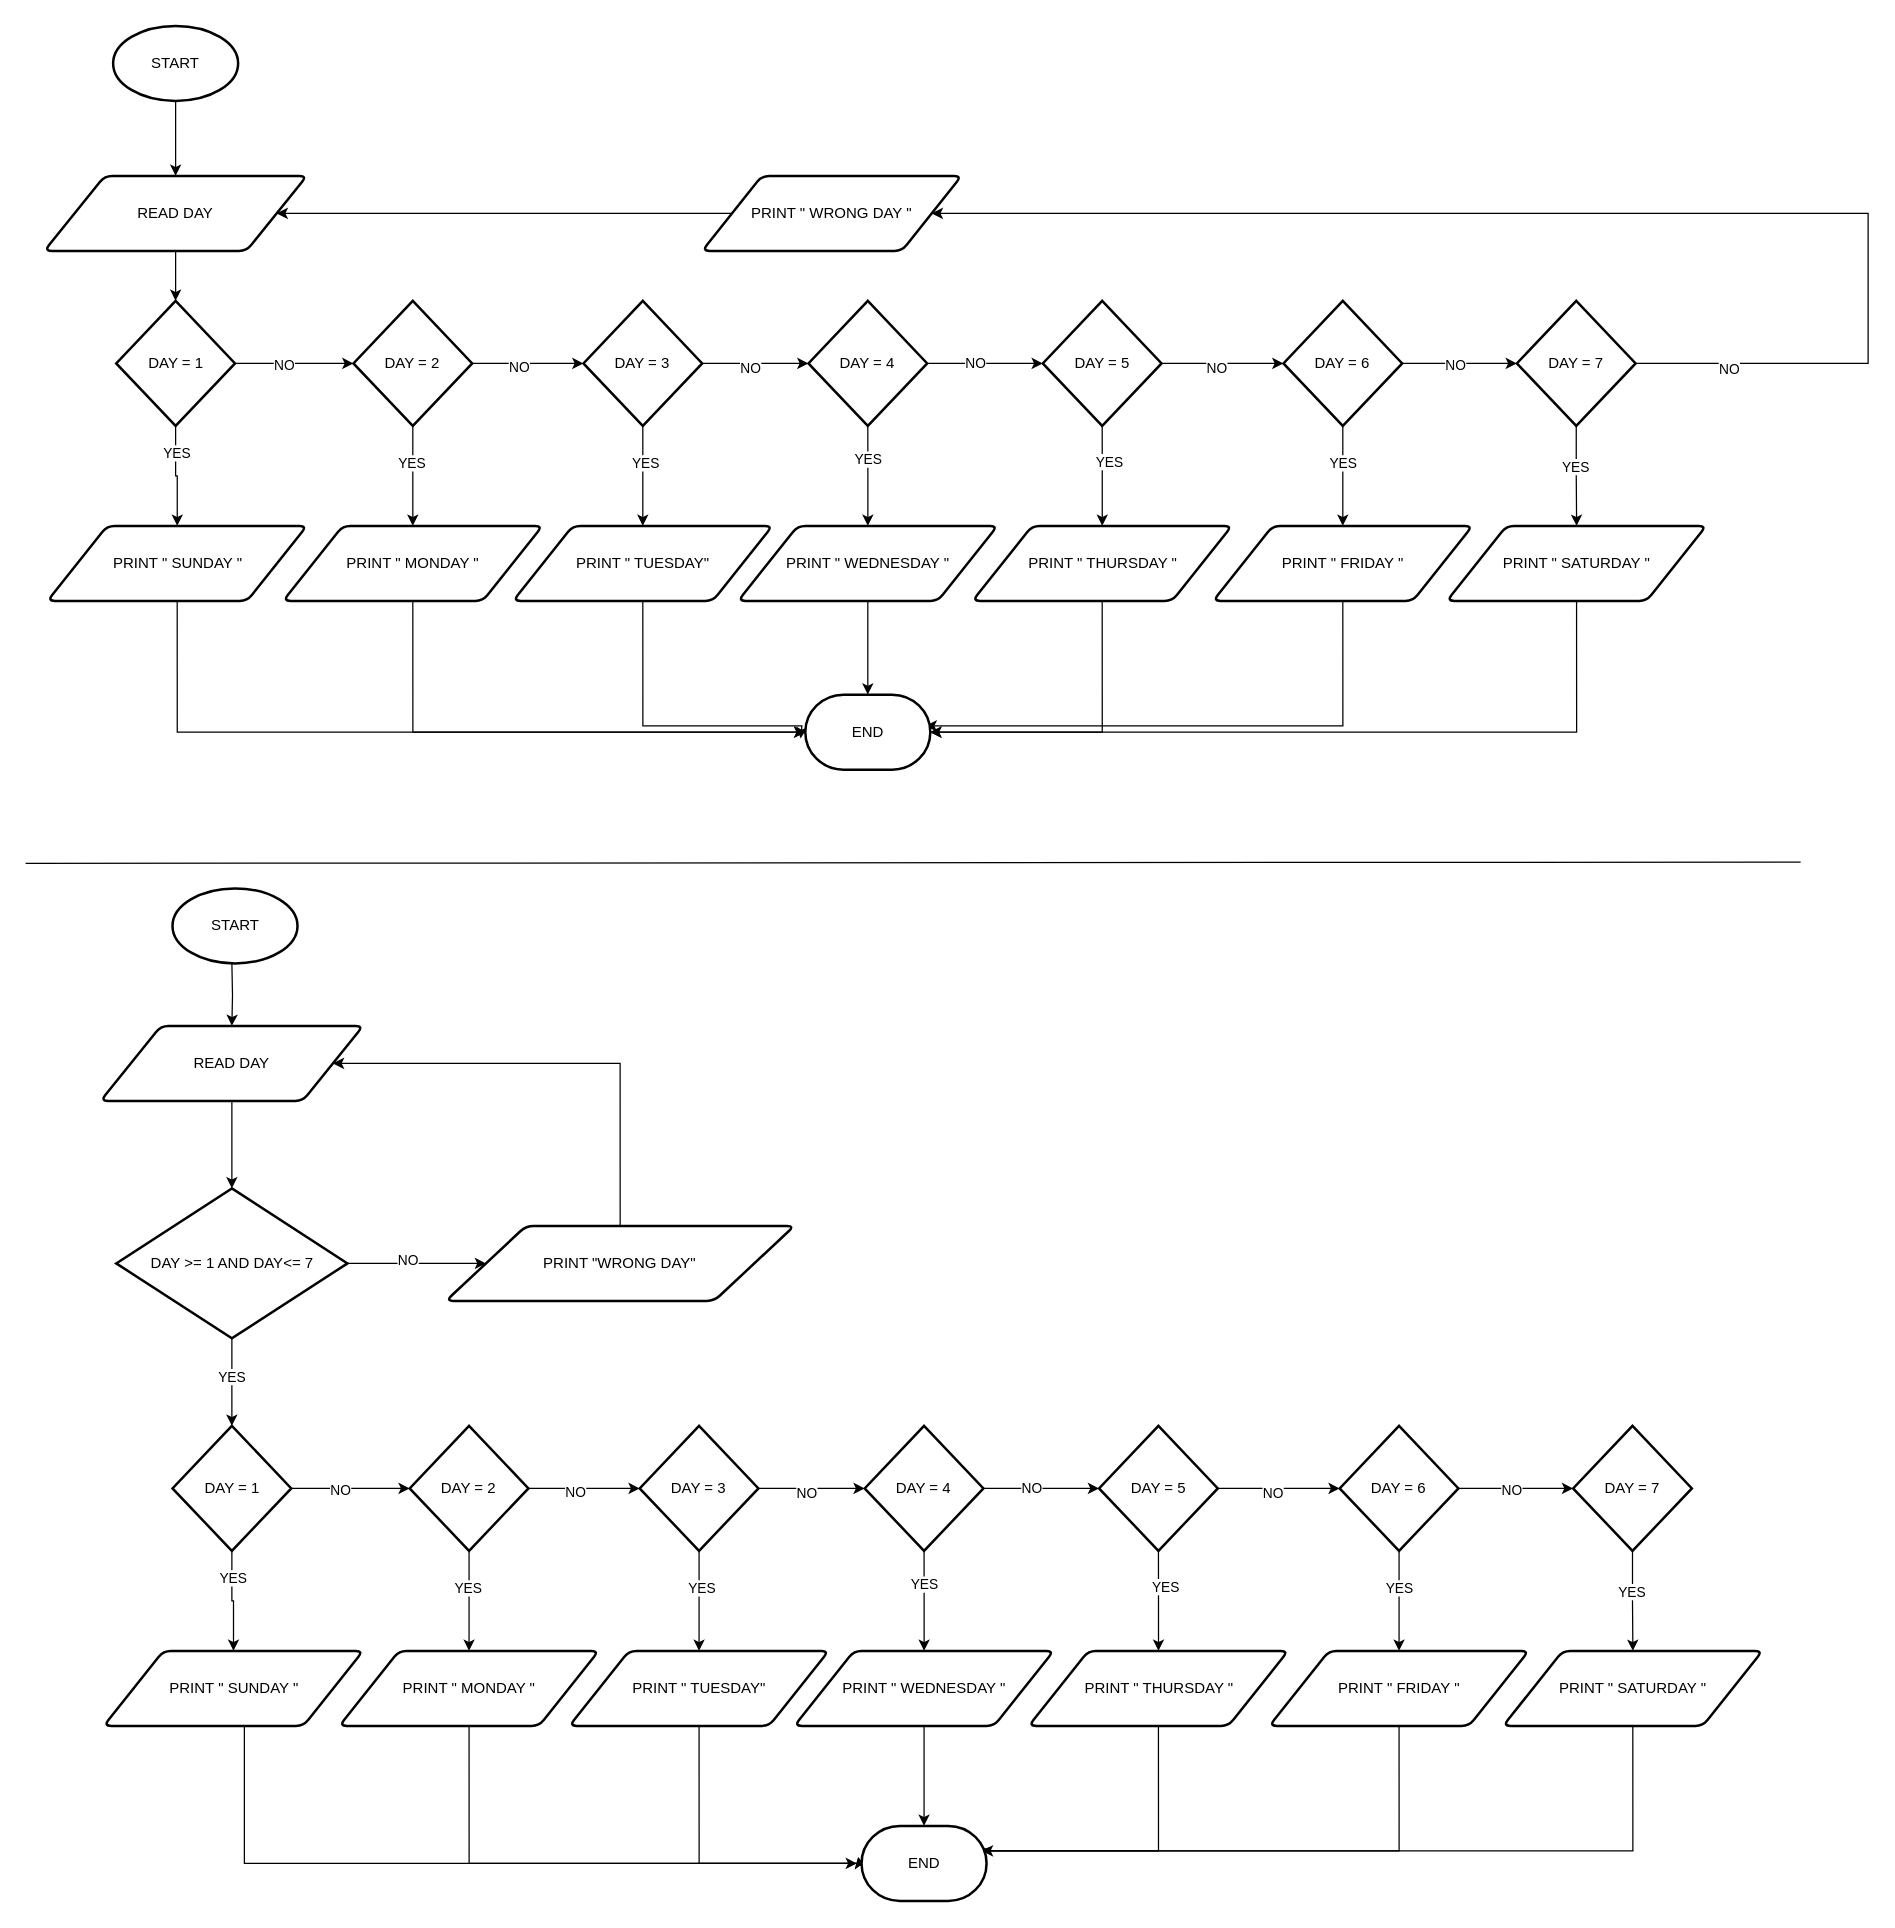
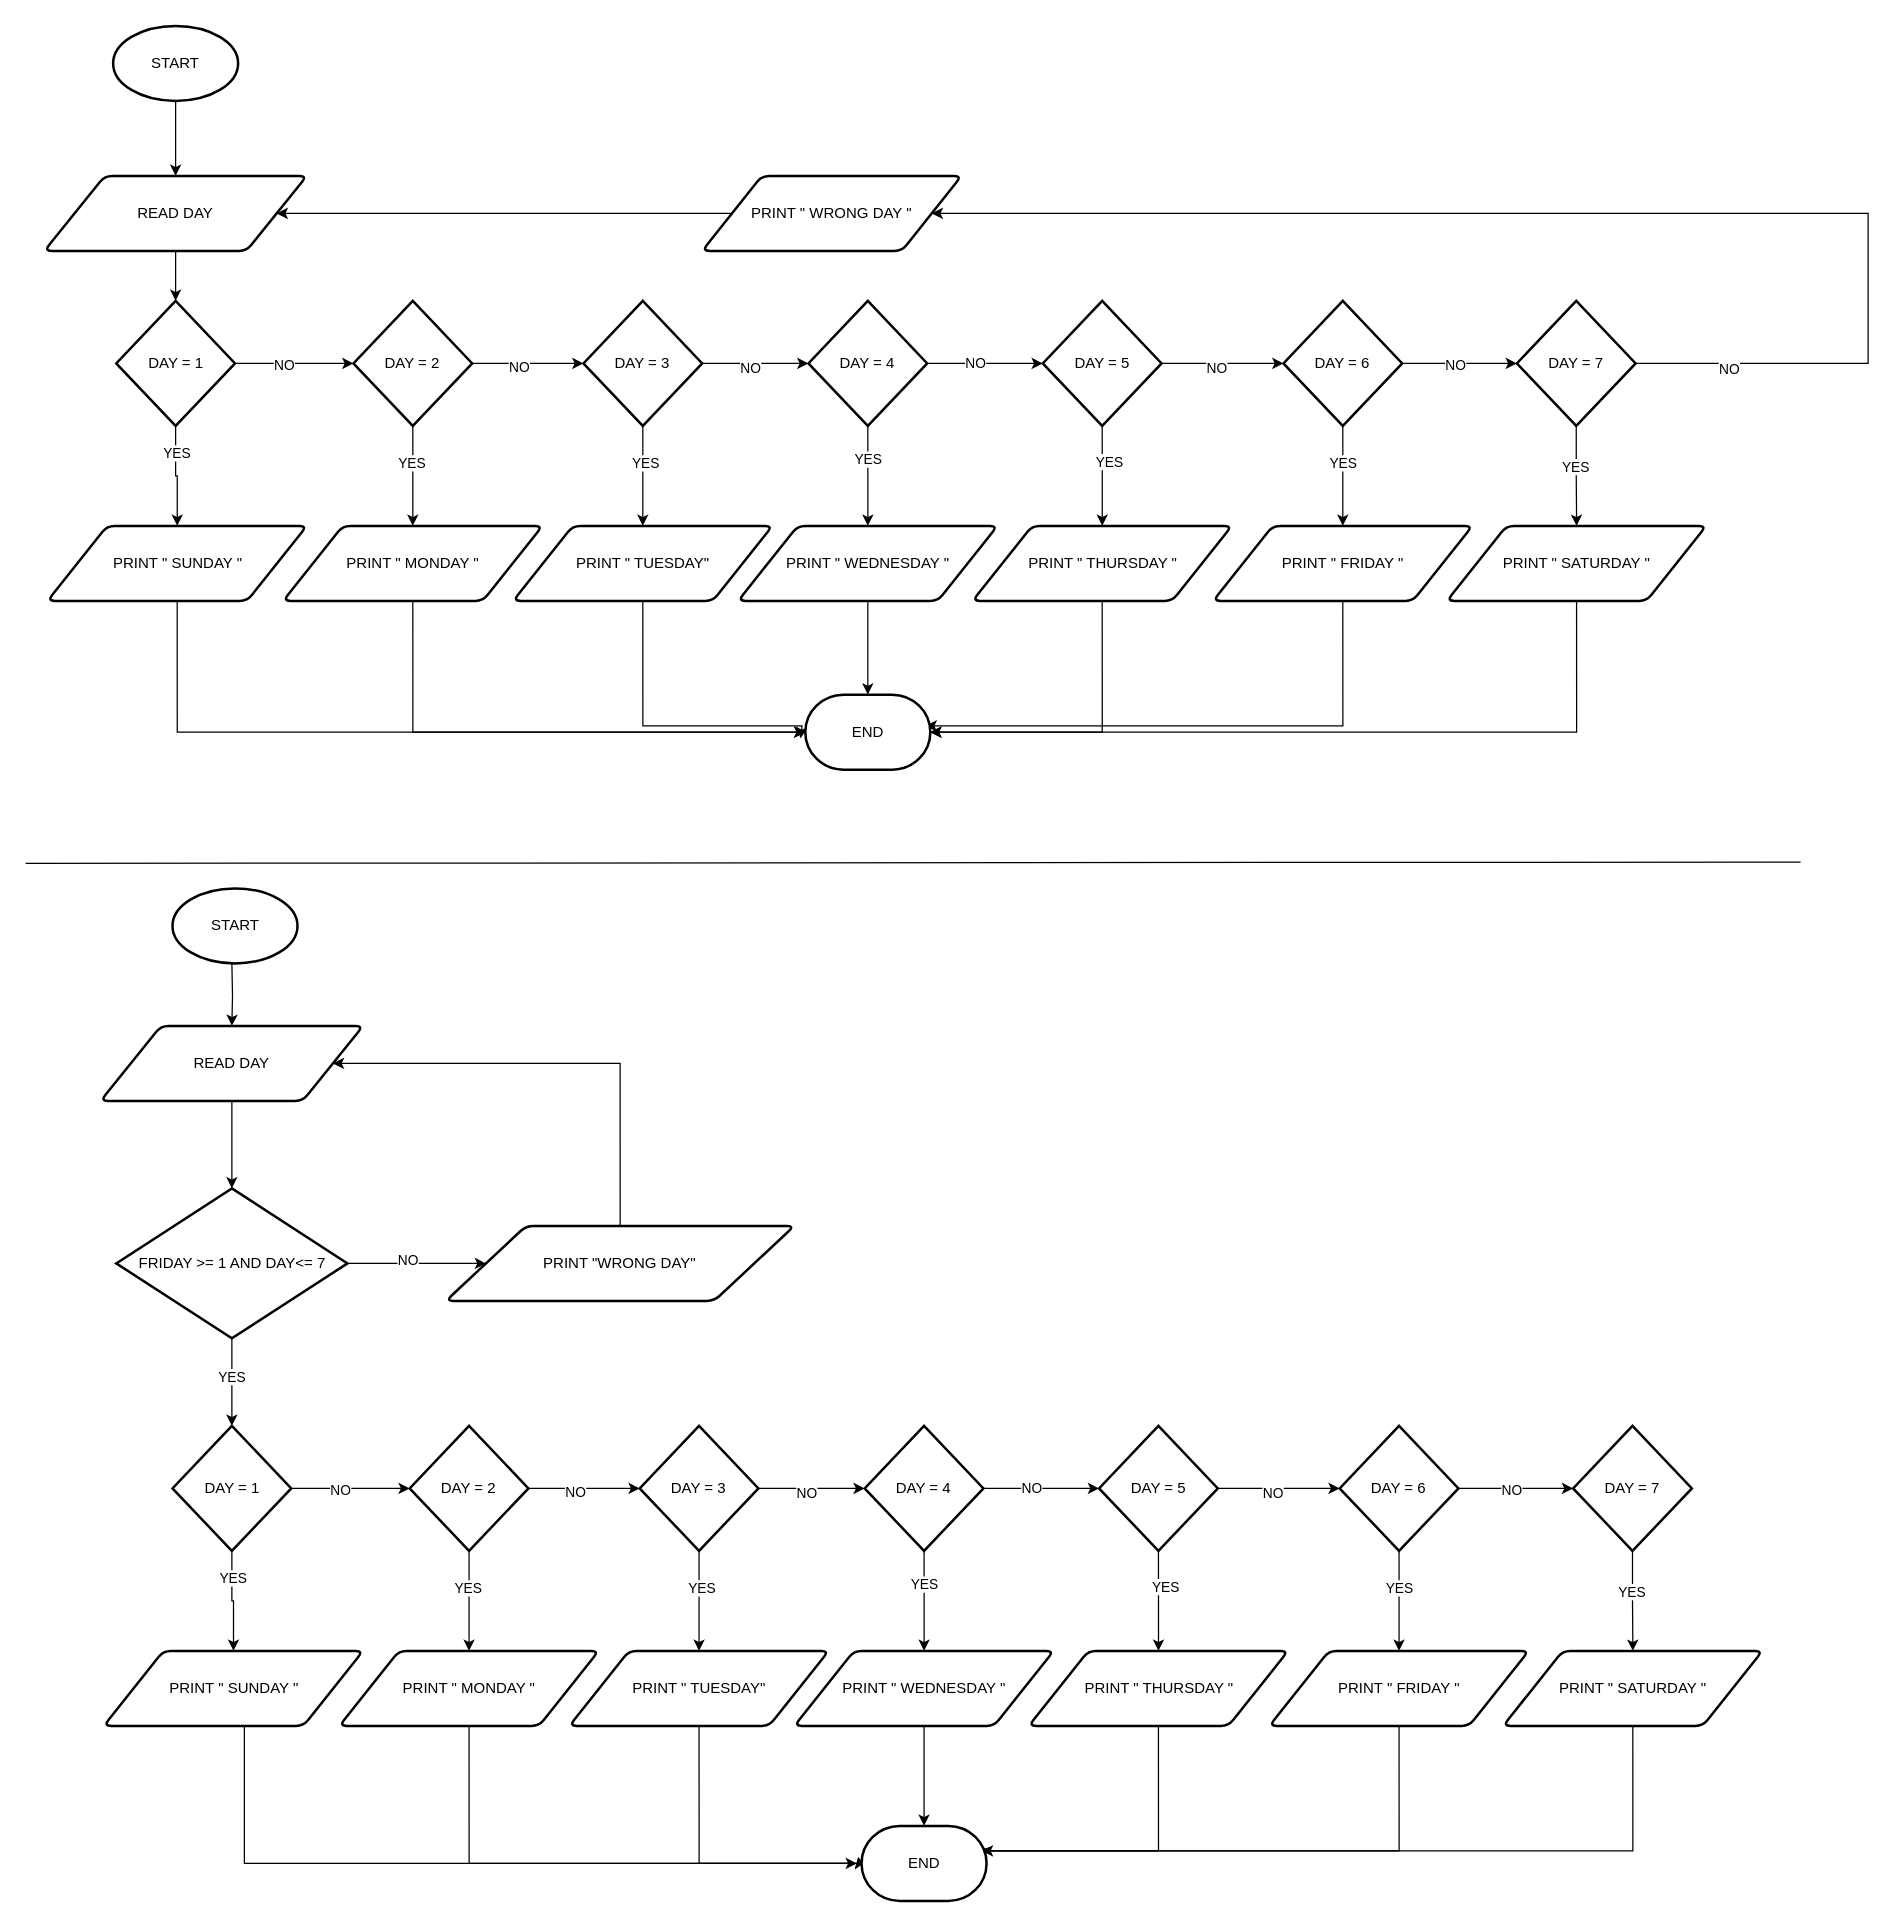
node "DAY >= 1 AND DAY<= 7": label "DAY >= 1 AND DAY<= 7" -> "FRIDAY >= 1 AND DAY<= 7"
